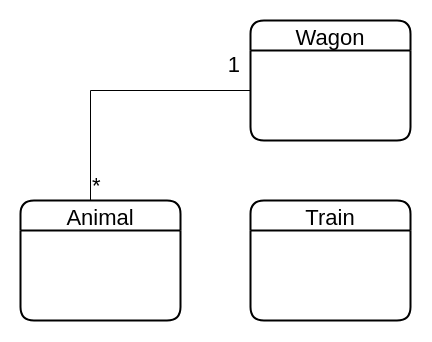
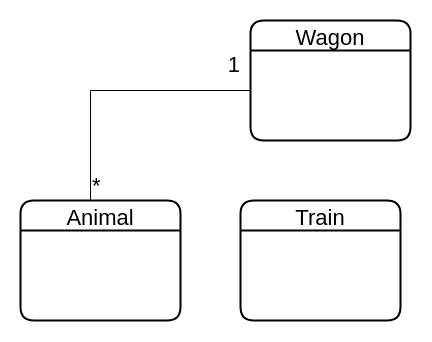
node "Train": moved (331, 261) -> (321, 261)
